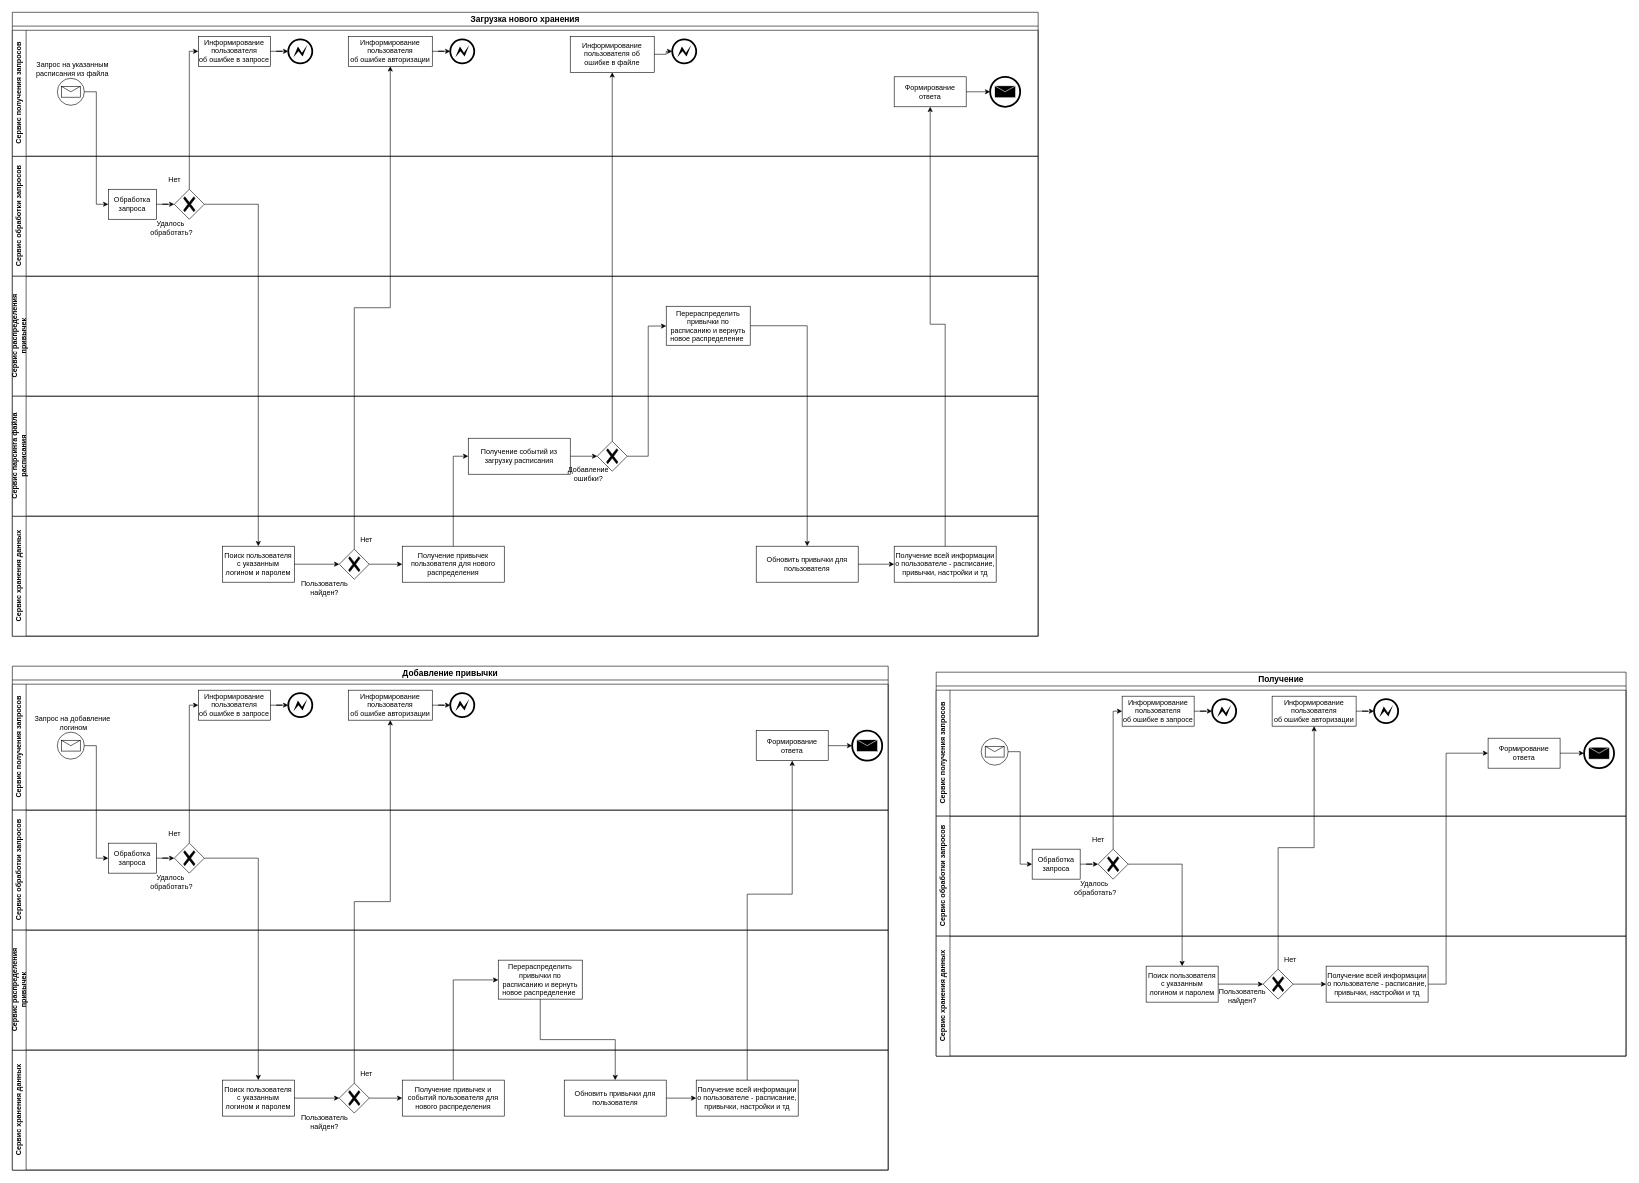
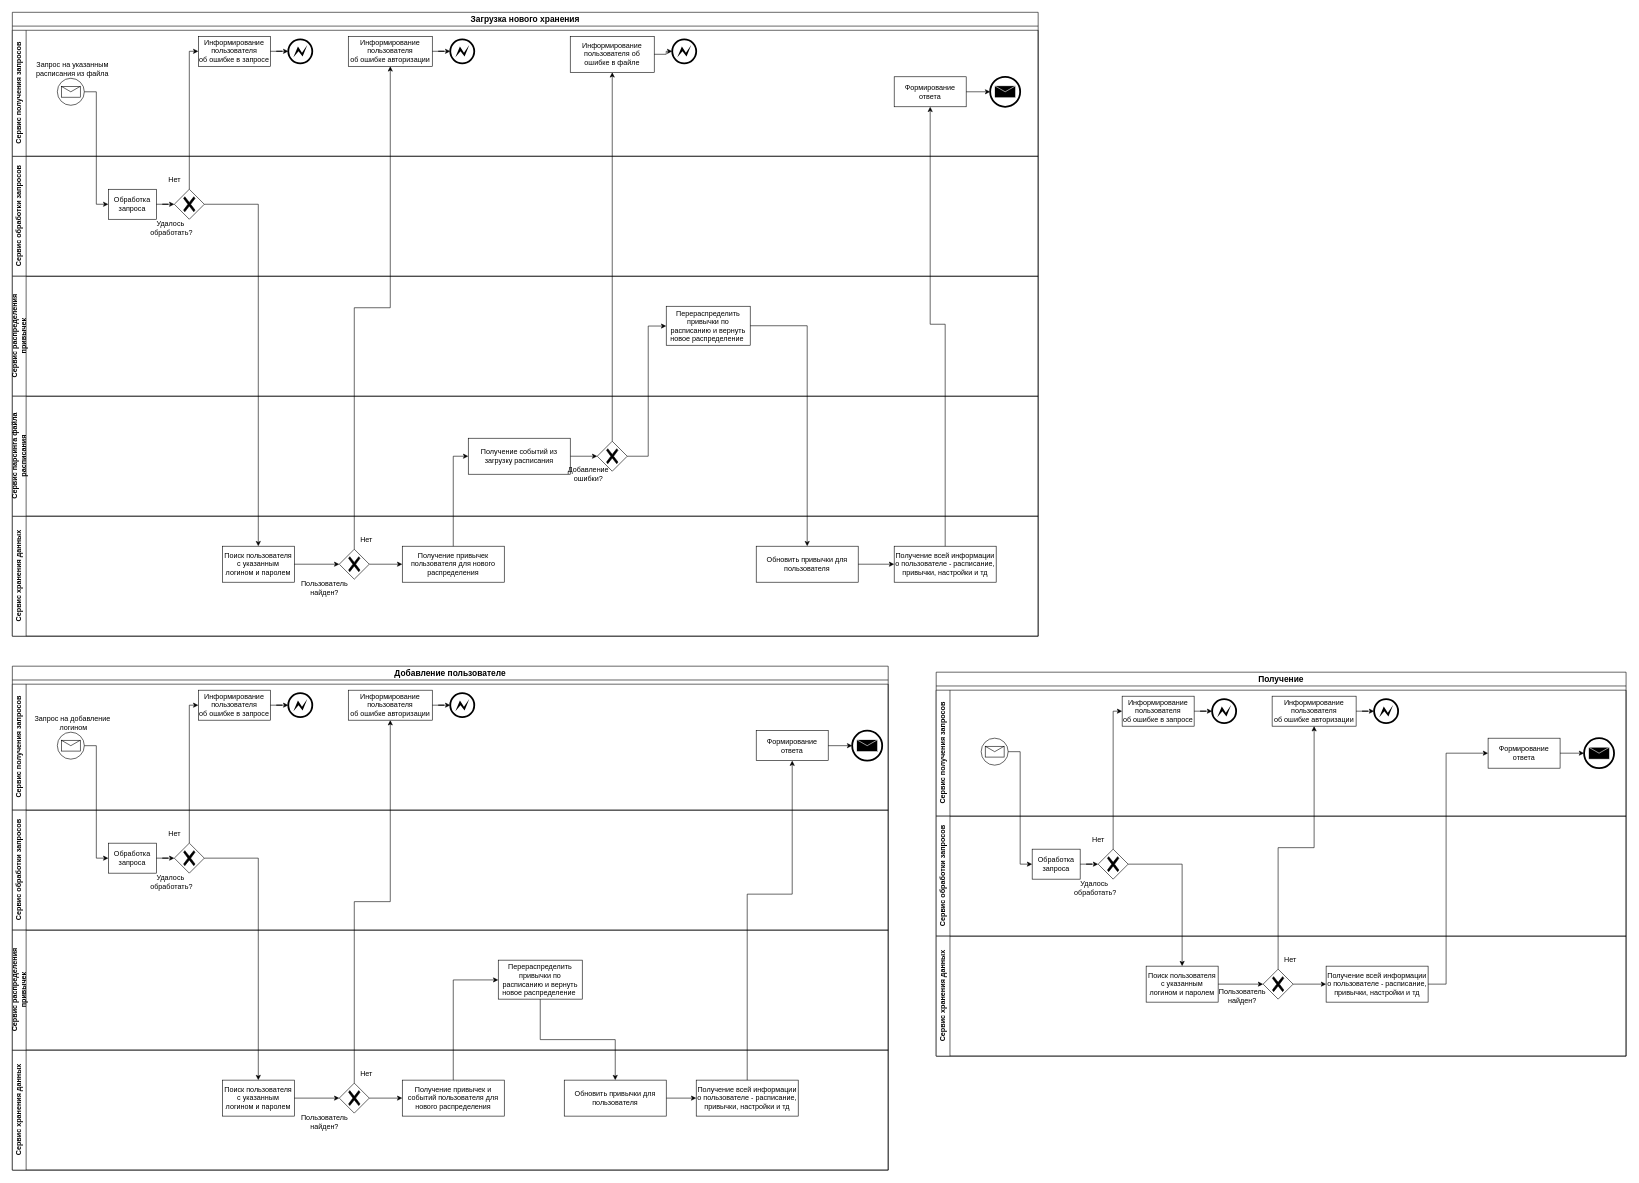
node "Добавление привычки": label "Добавление привычки" -> "Добавление пользователе"
